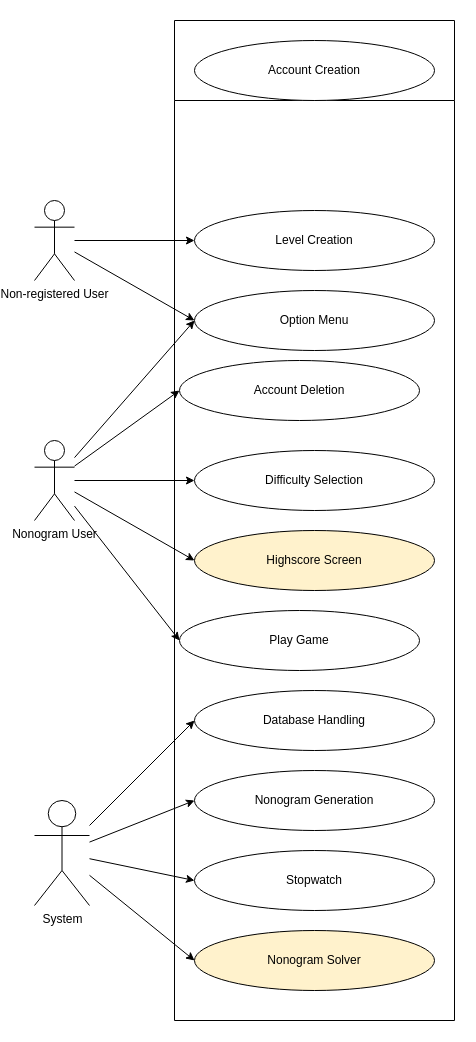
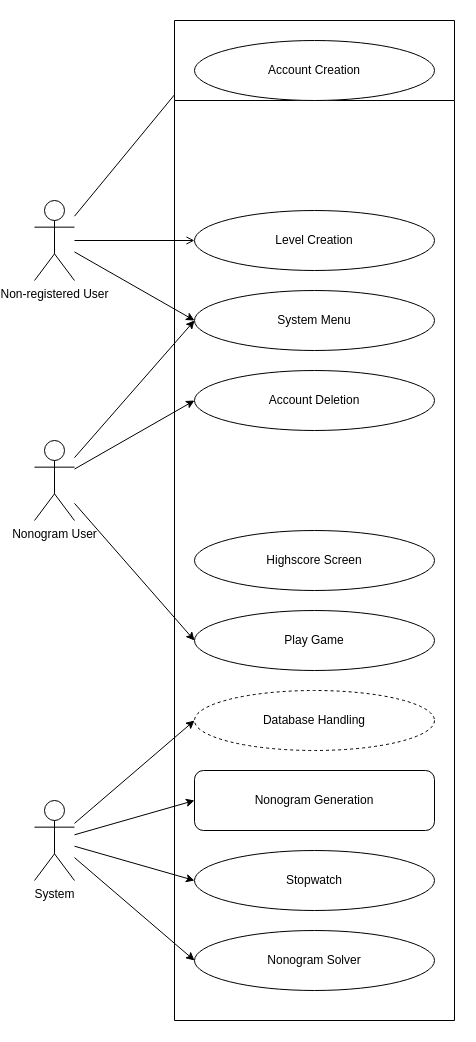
edge "Non-registered User" -> "Account Creation": added
edge "Non-registered User" -> "Level Creation": arrowhead classic -> open
node "Option Menu": label "Option Menu" -> "System Menu"
node "Account Deletion": moved (300, 391) -> (315, 401)
edge "Nonogram User" -> "Difficulty Selection": removed
node "Difficulty Selection": removed
edge "Nonogram User" -> "Highscore Screen": removed
node "Highscore Screen": fillcolor #fff2cc -> #ffffff
node "Play Game": moved (300, 641) -> (315, 641)
node "Database Handling": style solid -> dashed
node "Nonogram Generation": shape ellipse -> rounded rectangle
node "System": size 55x105 -> 40x80
node "Nonogram Solver": fillcolor #fff2cc -> #ffffff
